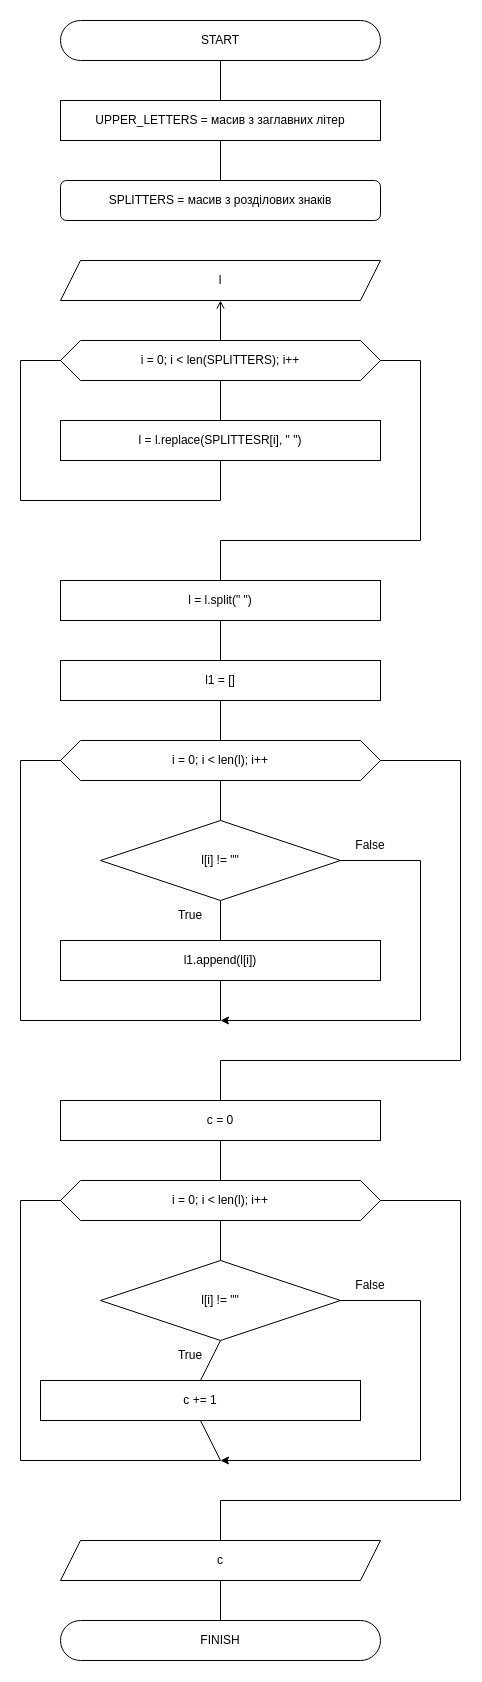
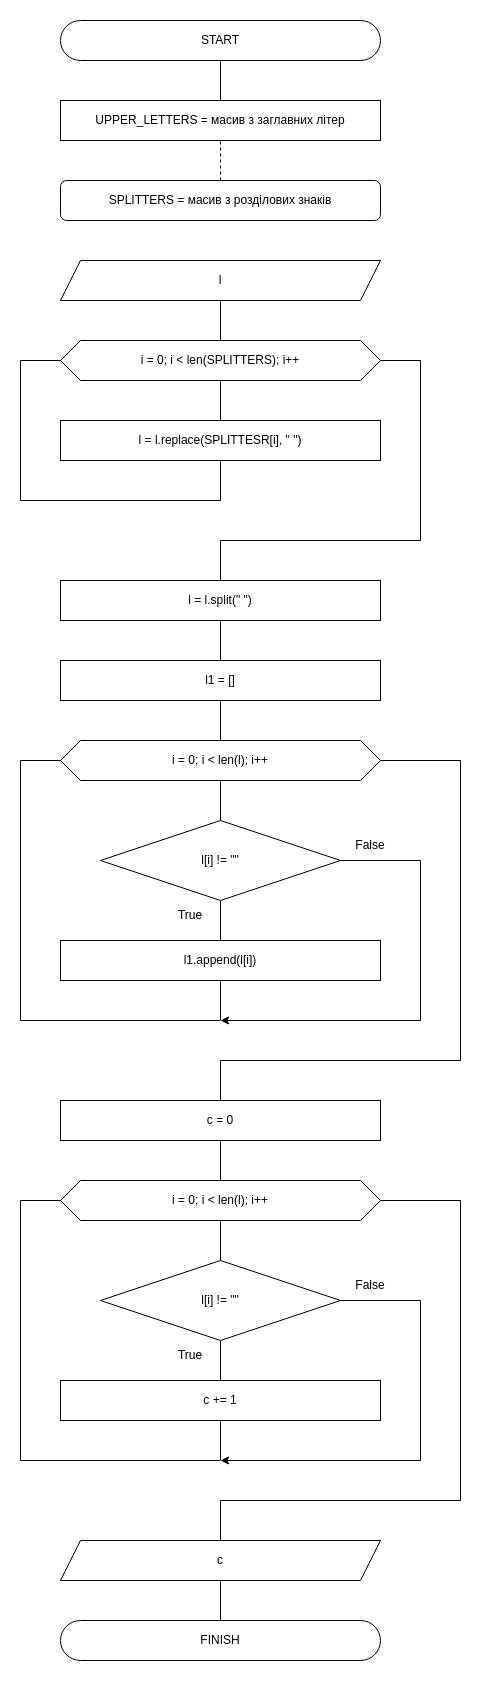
edge "UPPER_LETTERS = масив з заглавних літер" -- "SPLITTERS = масив з розділових знаків": style solid -> dashed
edge "i = 0; i < len(SPLITTERS); i++" -> "l": arrowhead open -> none
node "c += 1": moved (201, 1401) -> (221, 1401)
